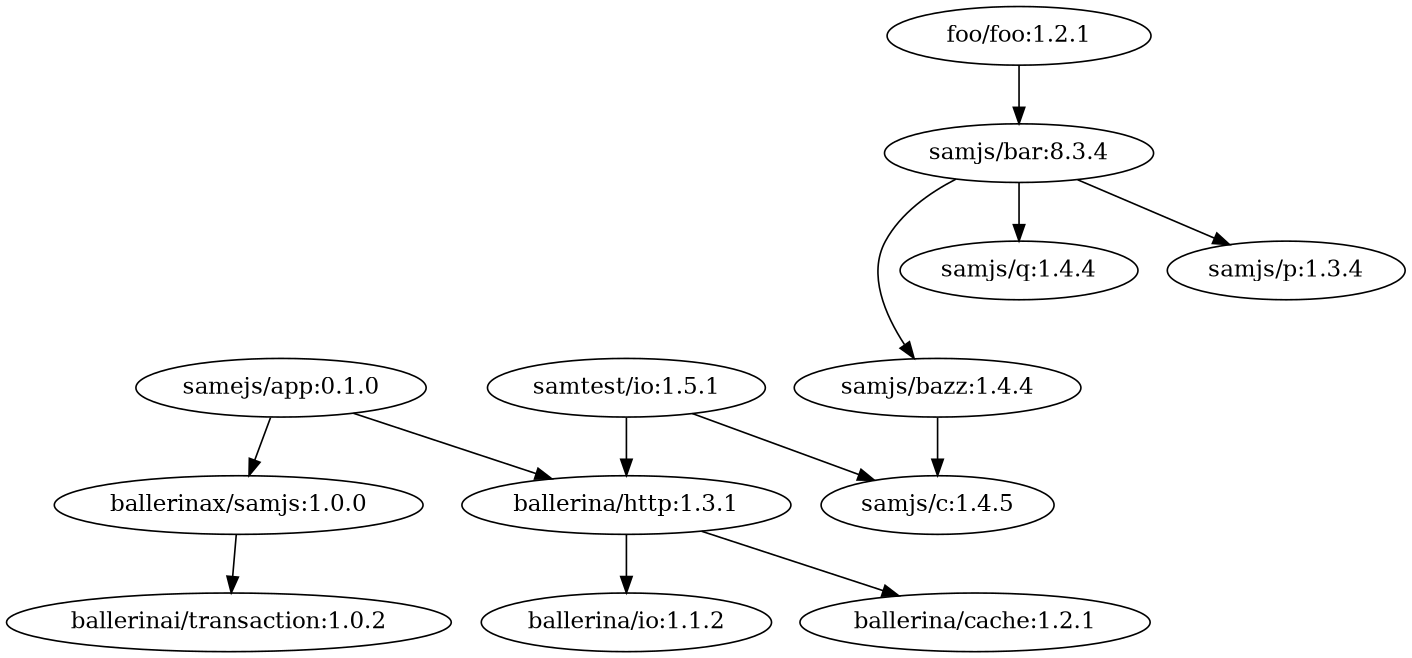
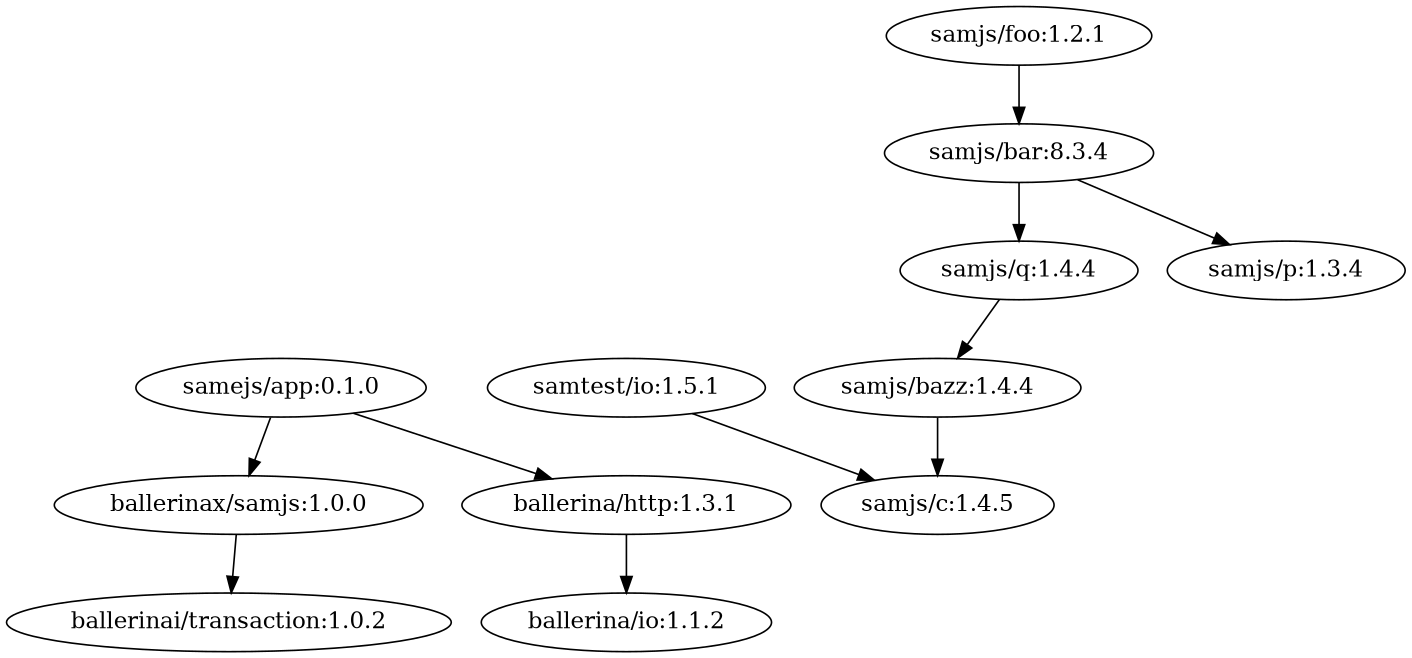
node "foo/foo:1.2.1": label "foo/foo:1.2.1" -> "samjs/foo:1.2.1"
edge "samjs/bar:8.3.4" -> "samjs/bazz:1.4.4": now "samjs/q:1.4.4" -> "samjs/bazz:1.4.4"
edge "samtest/io:1.5.1" -> "ballerina/http:1.3.1": removed
node "ballerina/cache:1.2.1": removed
